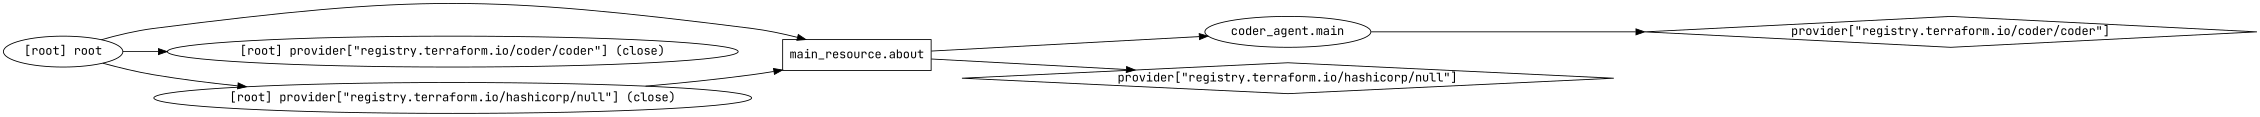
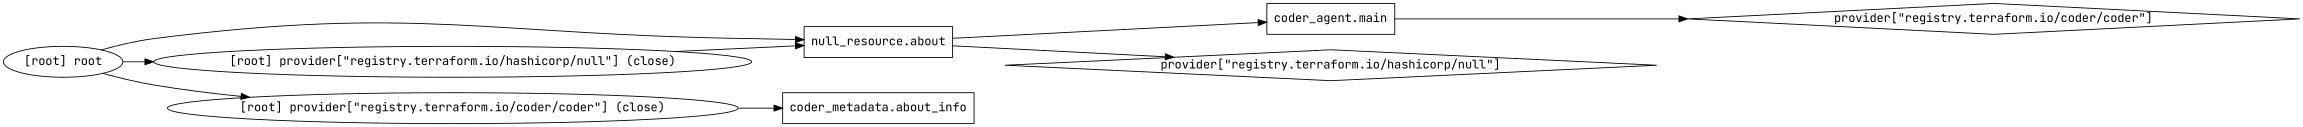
node "coder_agent.main": shape ellipse -> box
node "main_resource.about": label "main_resource.about" -> "null_resource.about"
node "coder_metadata.about_info": added
